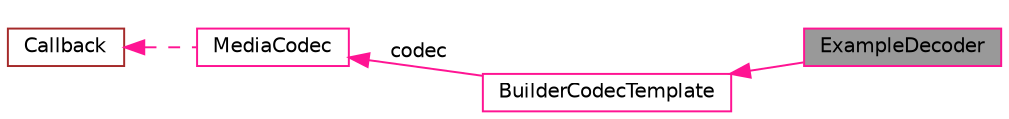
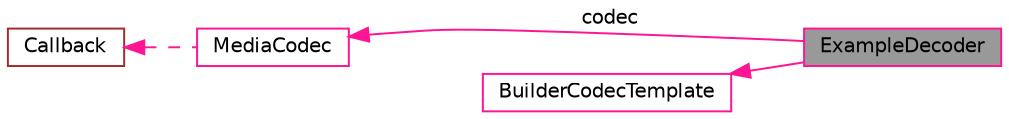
edge "BuilderCodecTemplate" -> "MediaCodec": now "ExampleDecoder" -> "MediaCodec"
